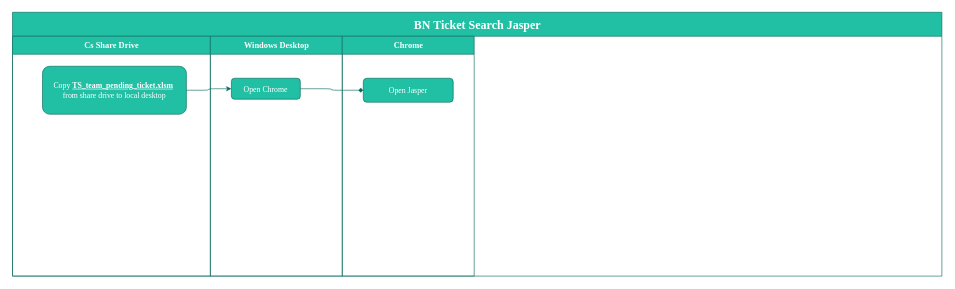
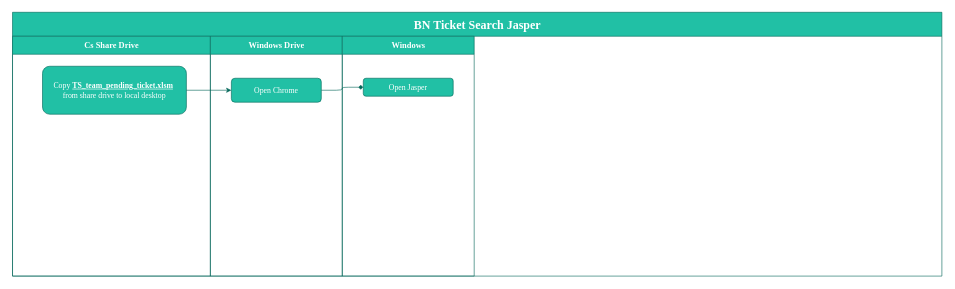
node "Windows Desktop": label "Windows Desktop" -> "Windows Drive"
node "Chrome": label "Chrome" -> "Windows"
node "Open Chrome": size 69x21 -> 90x24
node "Open Jasper": size 90x24 -> 90x18
